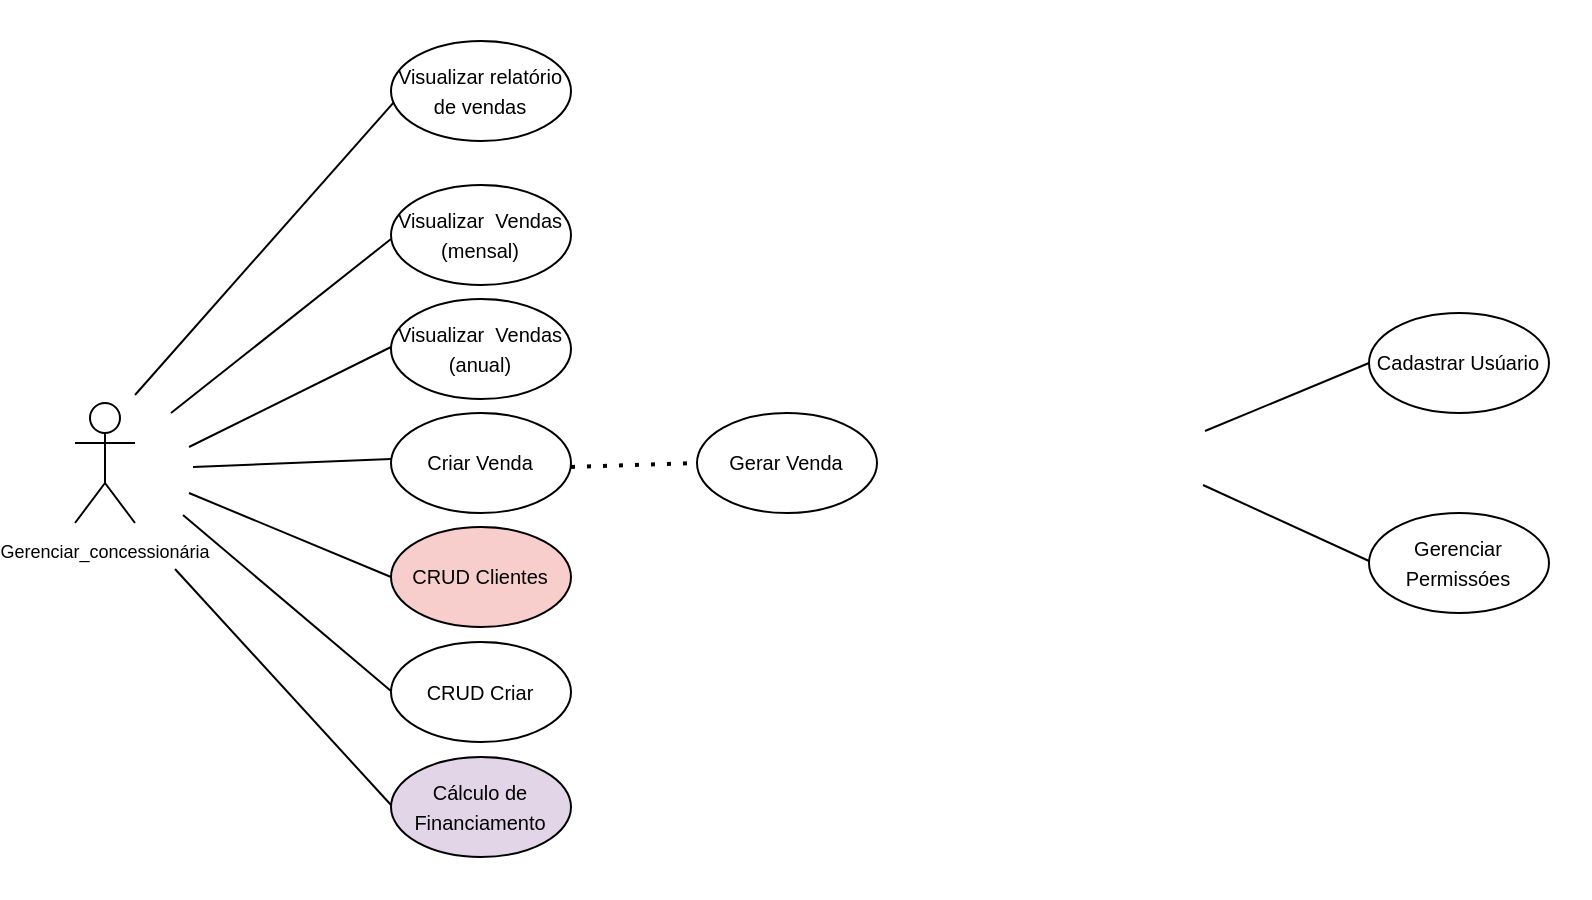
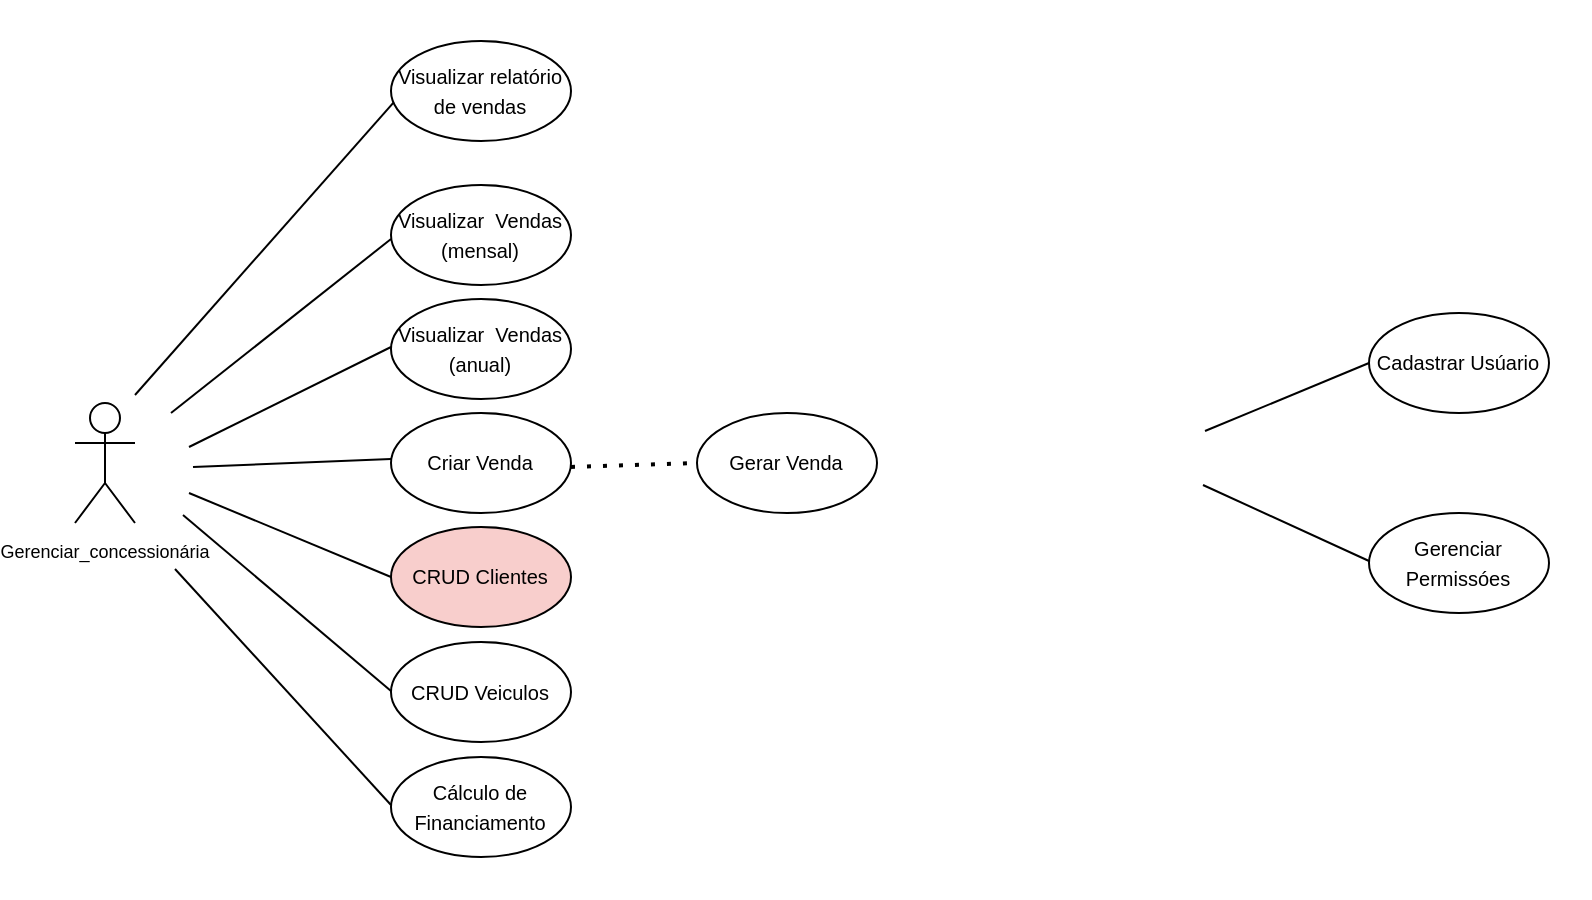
node "CRUD Criar": label "CRUD Criar" -> "CRUD Veiculos"
node "Cálculo de Financiamento": fillcolor #e1d5e7 -> #ffffff
